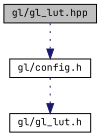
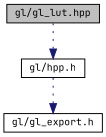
node "gl/config.h": label "gl/config.h" -> "gl/hpp.h"
node "gl/gl_lut.h": label "gl/gl_lut.h" -> "gl/gl_export.h"
